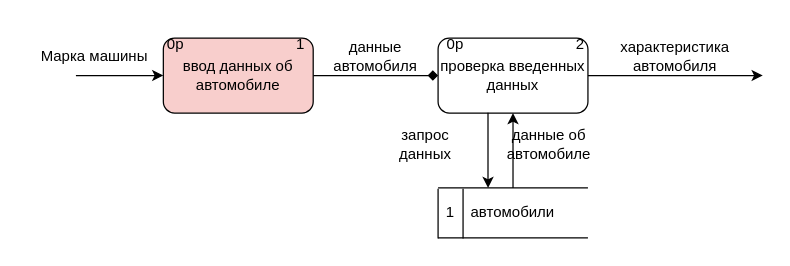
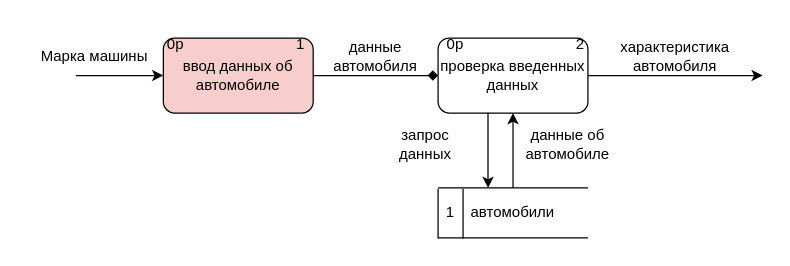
node "данные об автомобиле": moved (549, 144) -> (568, 144)
